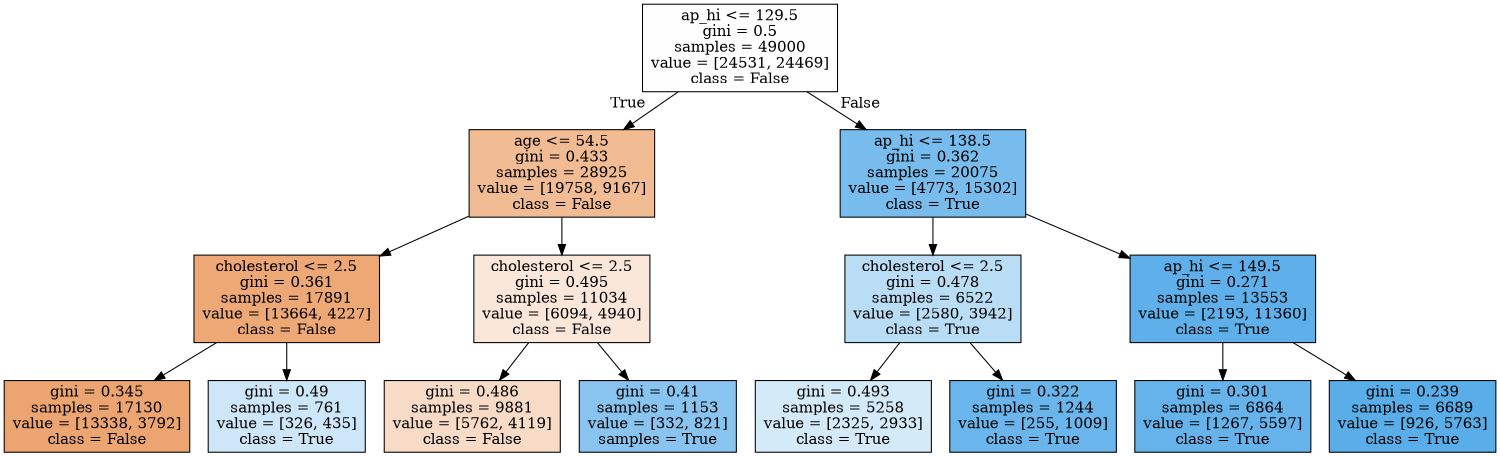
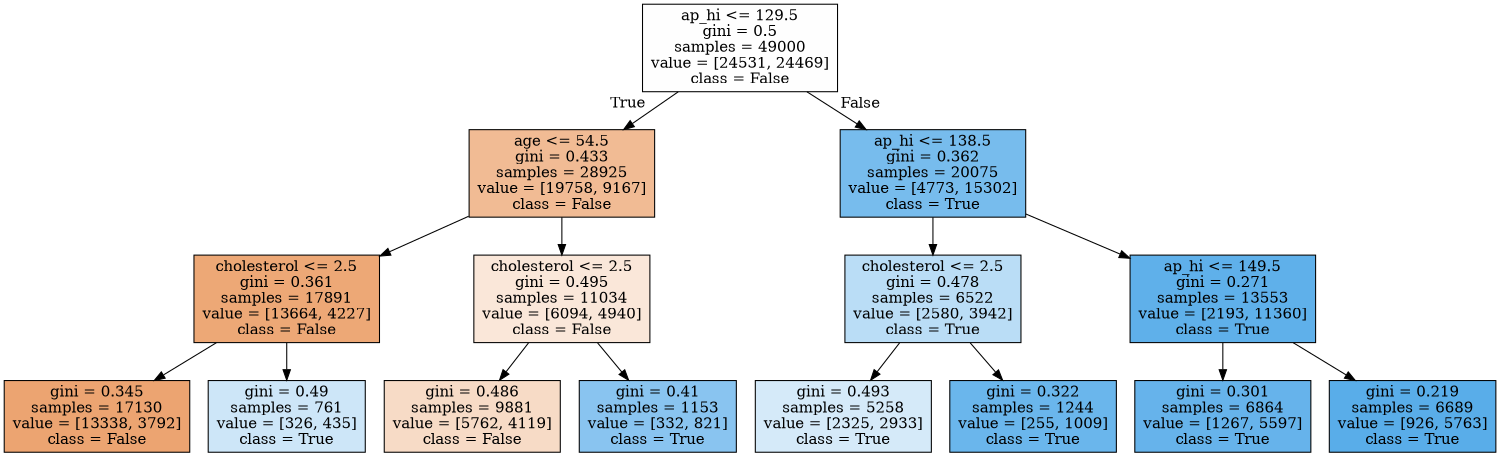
node "gini = 0.41 samples = 1153 value = [332, 821] samples = True": label "gini = 0.41 samples = 1153 value = [332, 821] samples = True" -> "gini = 0.41 samples = 1153 value = [332, 821] class = True"
node "gini = 0.239 samples = 6689 value = [926, 5763] class = True": label "gini = 0.239 samples = 6689 value = [926, 5763] class = True" -> "gini = 0.219 samples = 6689 value = [926, 5763] class = True"
